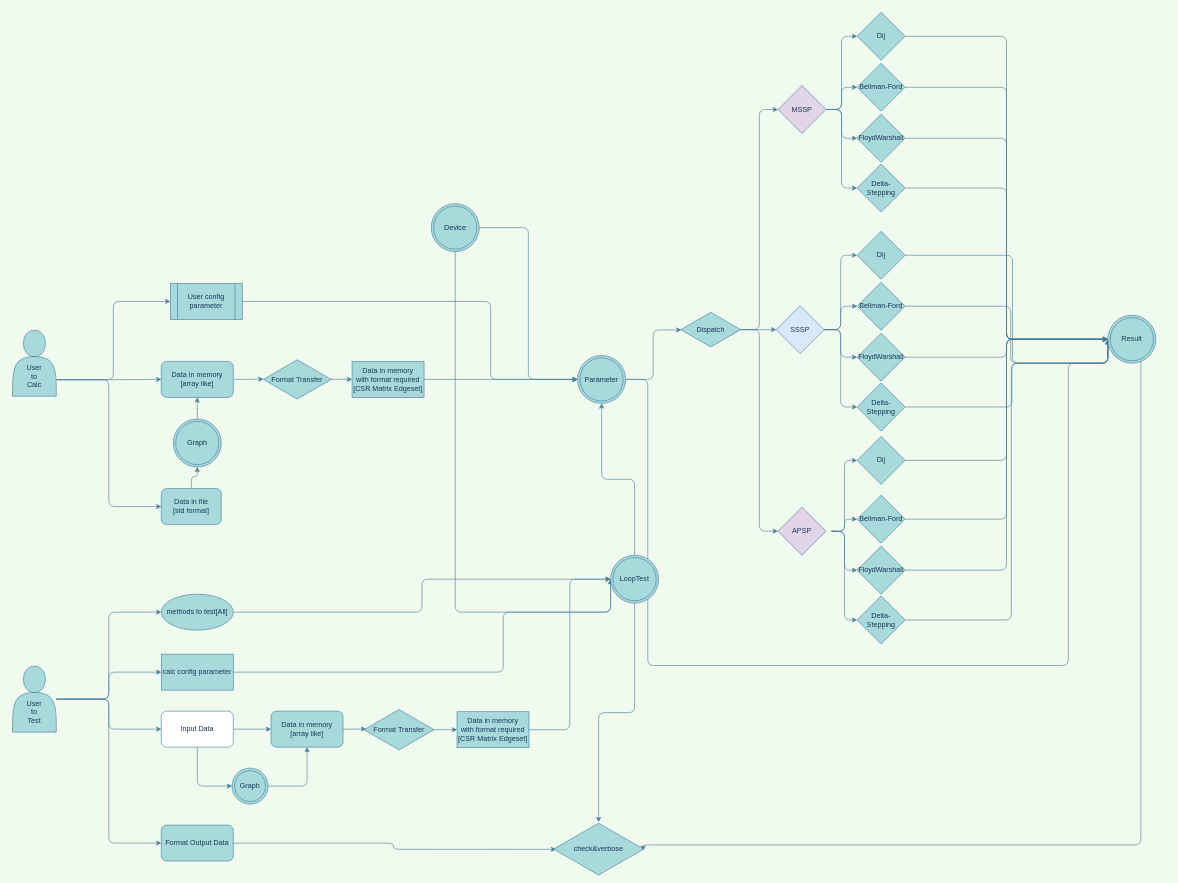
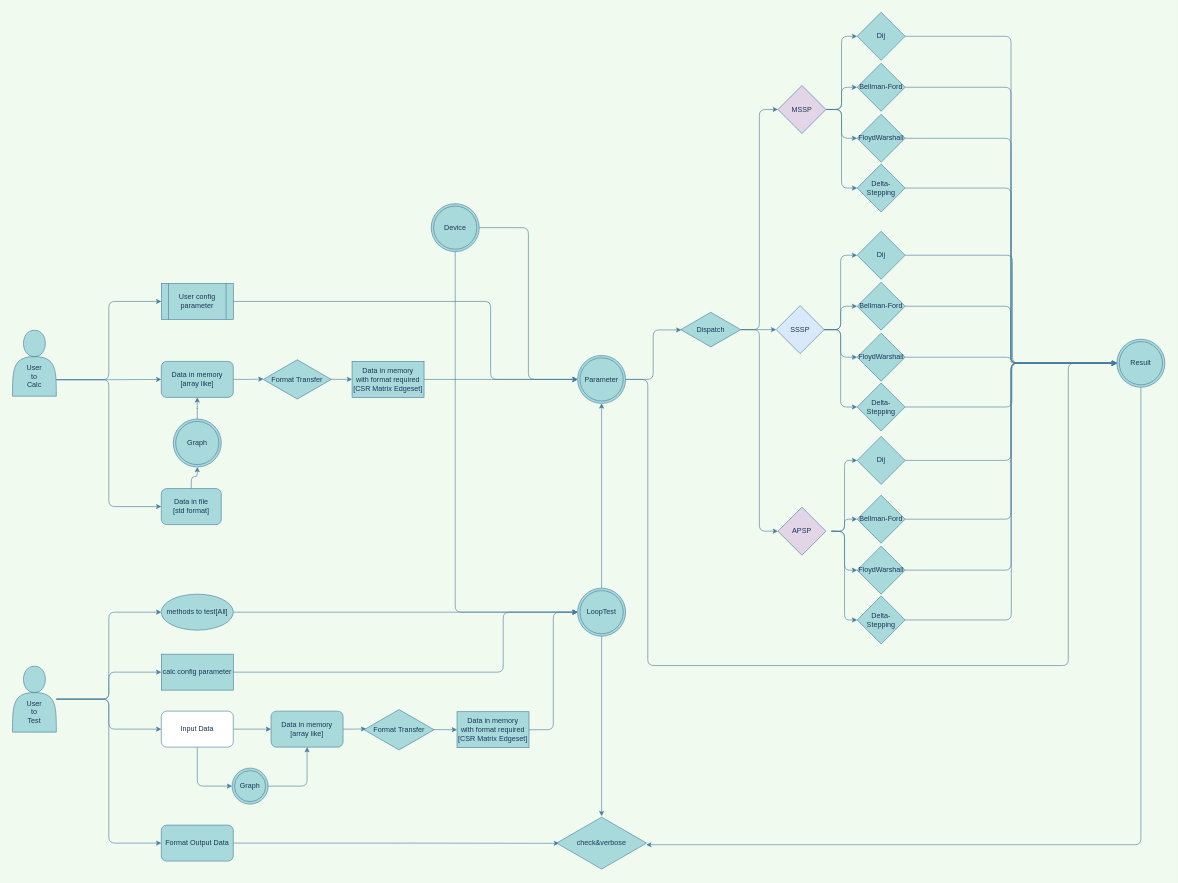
node "User config parameter": moved (206, 302) -> (197, 302)
node "Result": moved (1132, 339) -> (1141, 363)
node "LoopTest": moved (635, 579) -> (602, 612)
node "check&verbose": moved (599, 849) -> (602, 843)
